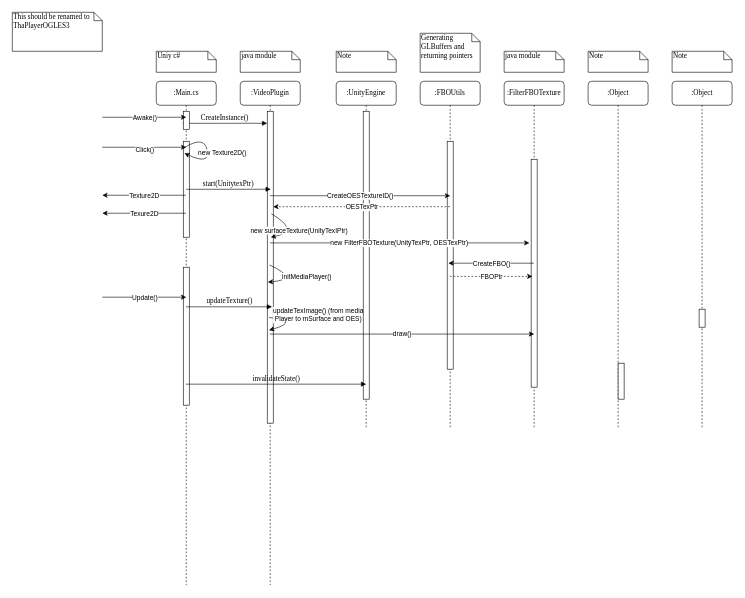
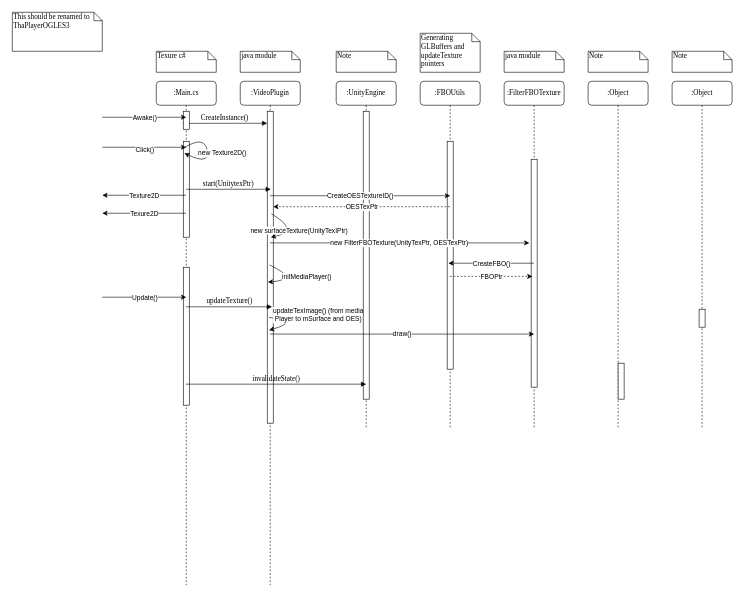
node "Generating GLBuffers and returning pointers": label "Generating GLBuffers and returning pointers" -> "Generating GLBuffers and updateTexture pointers"
node "Uniy c#": label "Uniy c#" -> "Texure c#"
